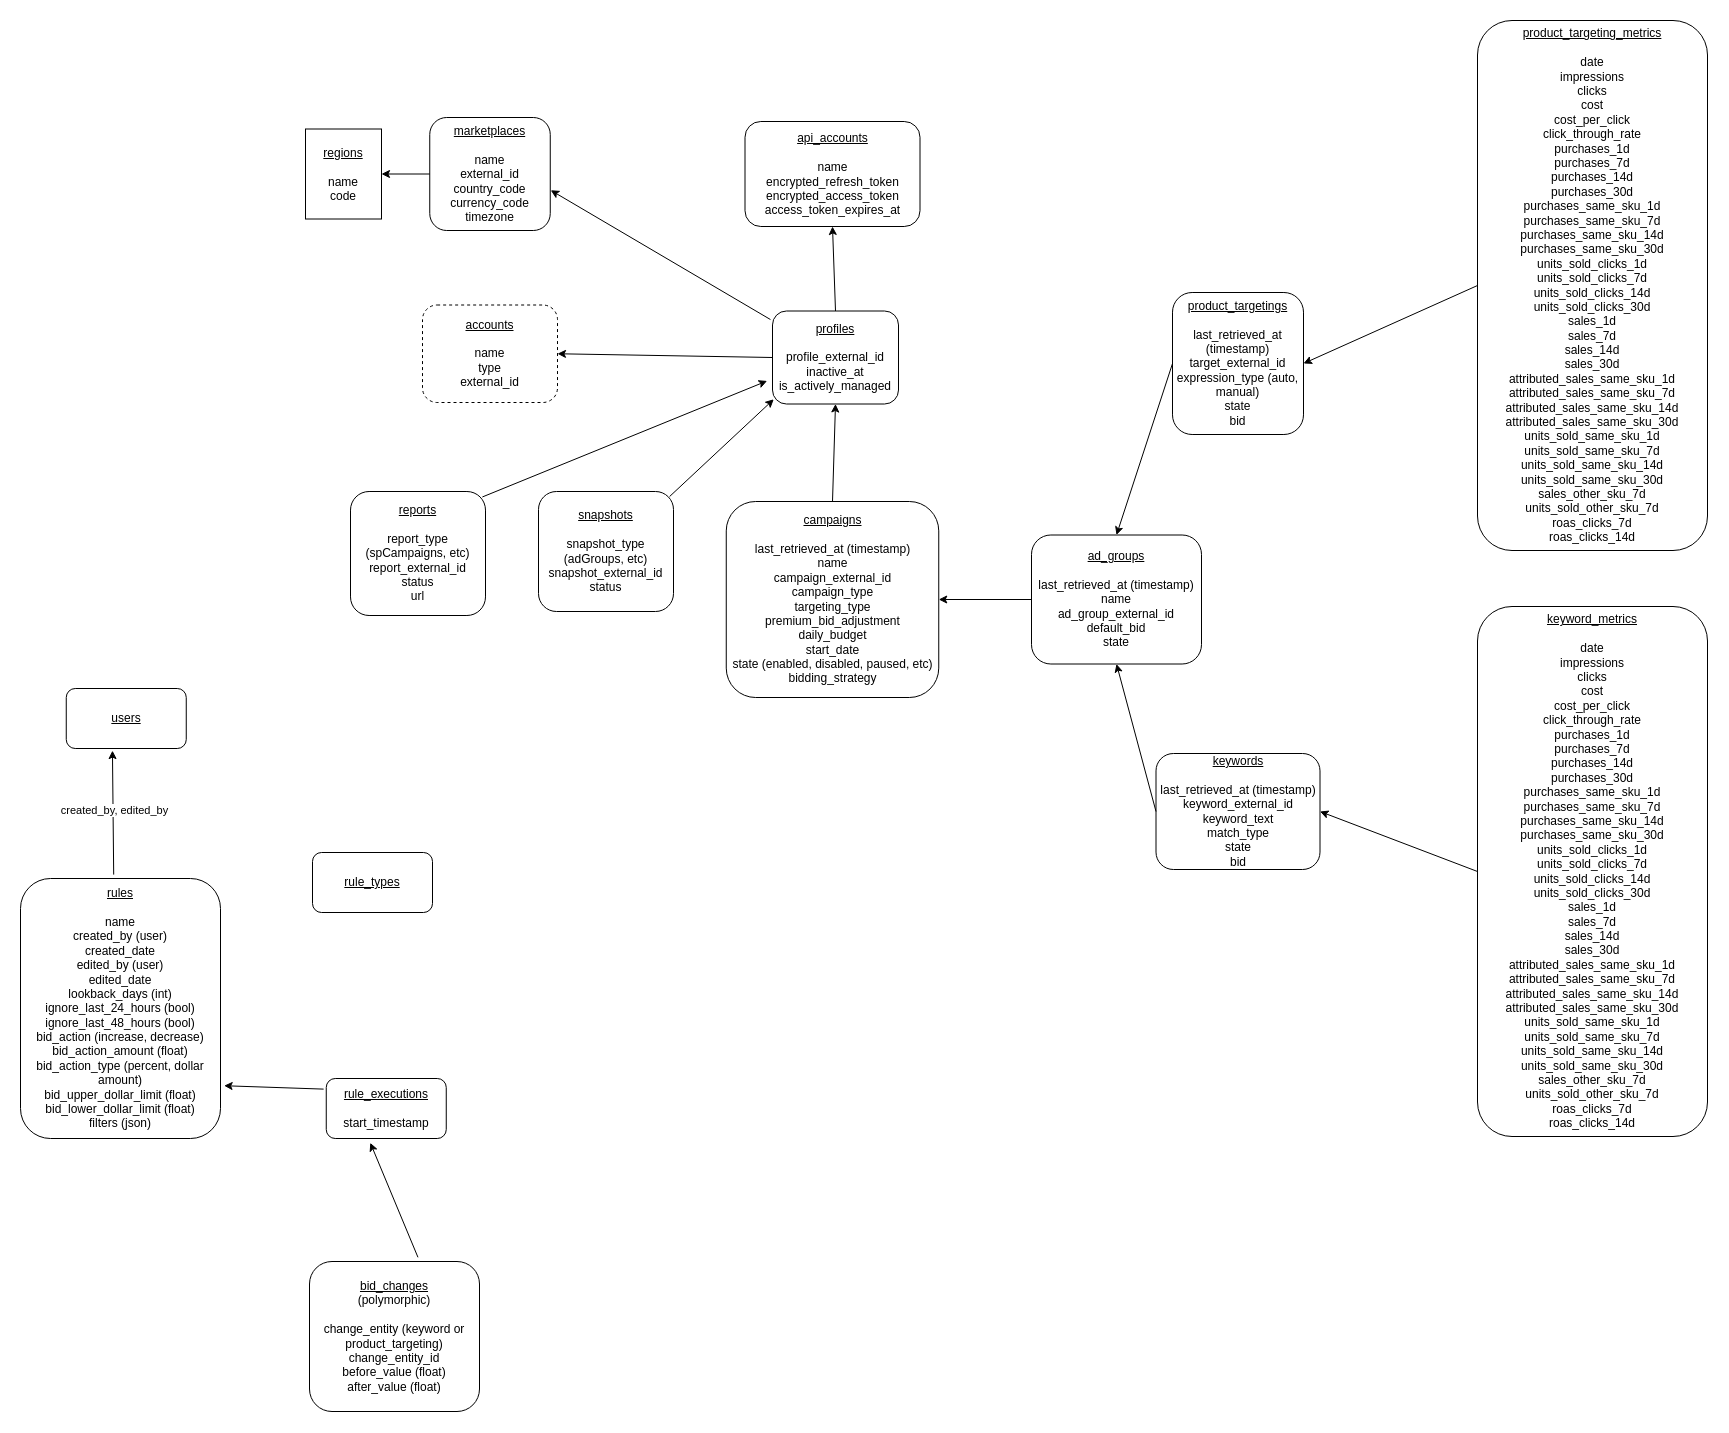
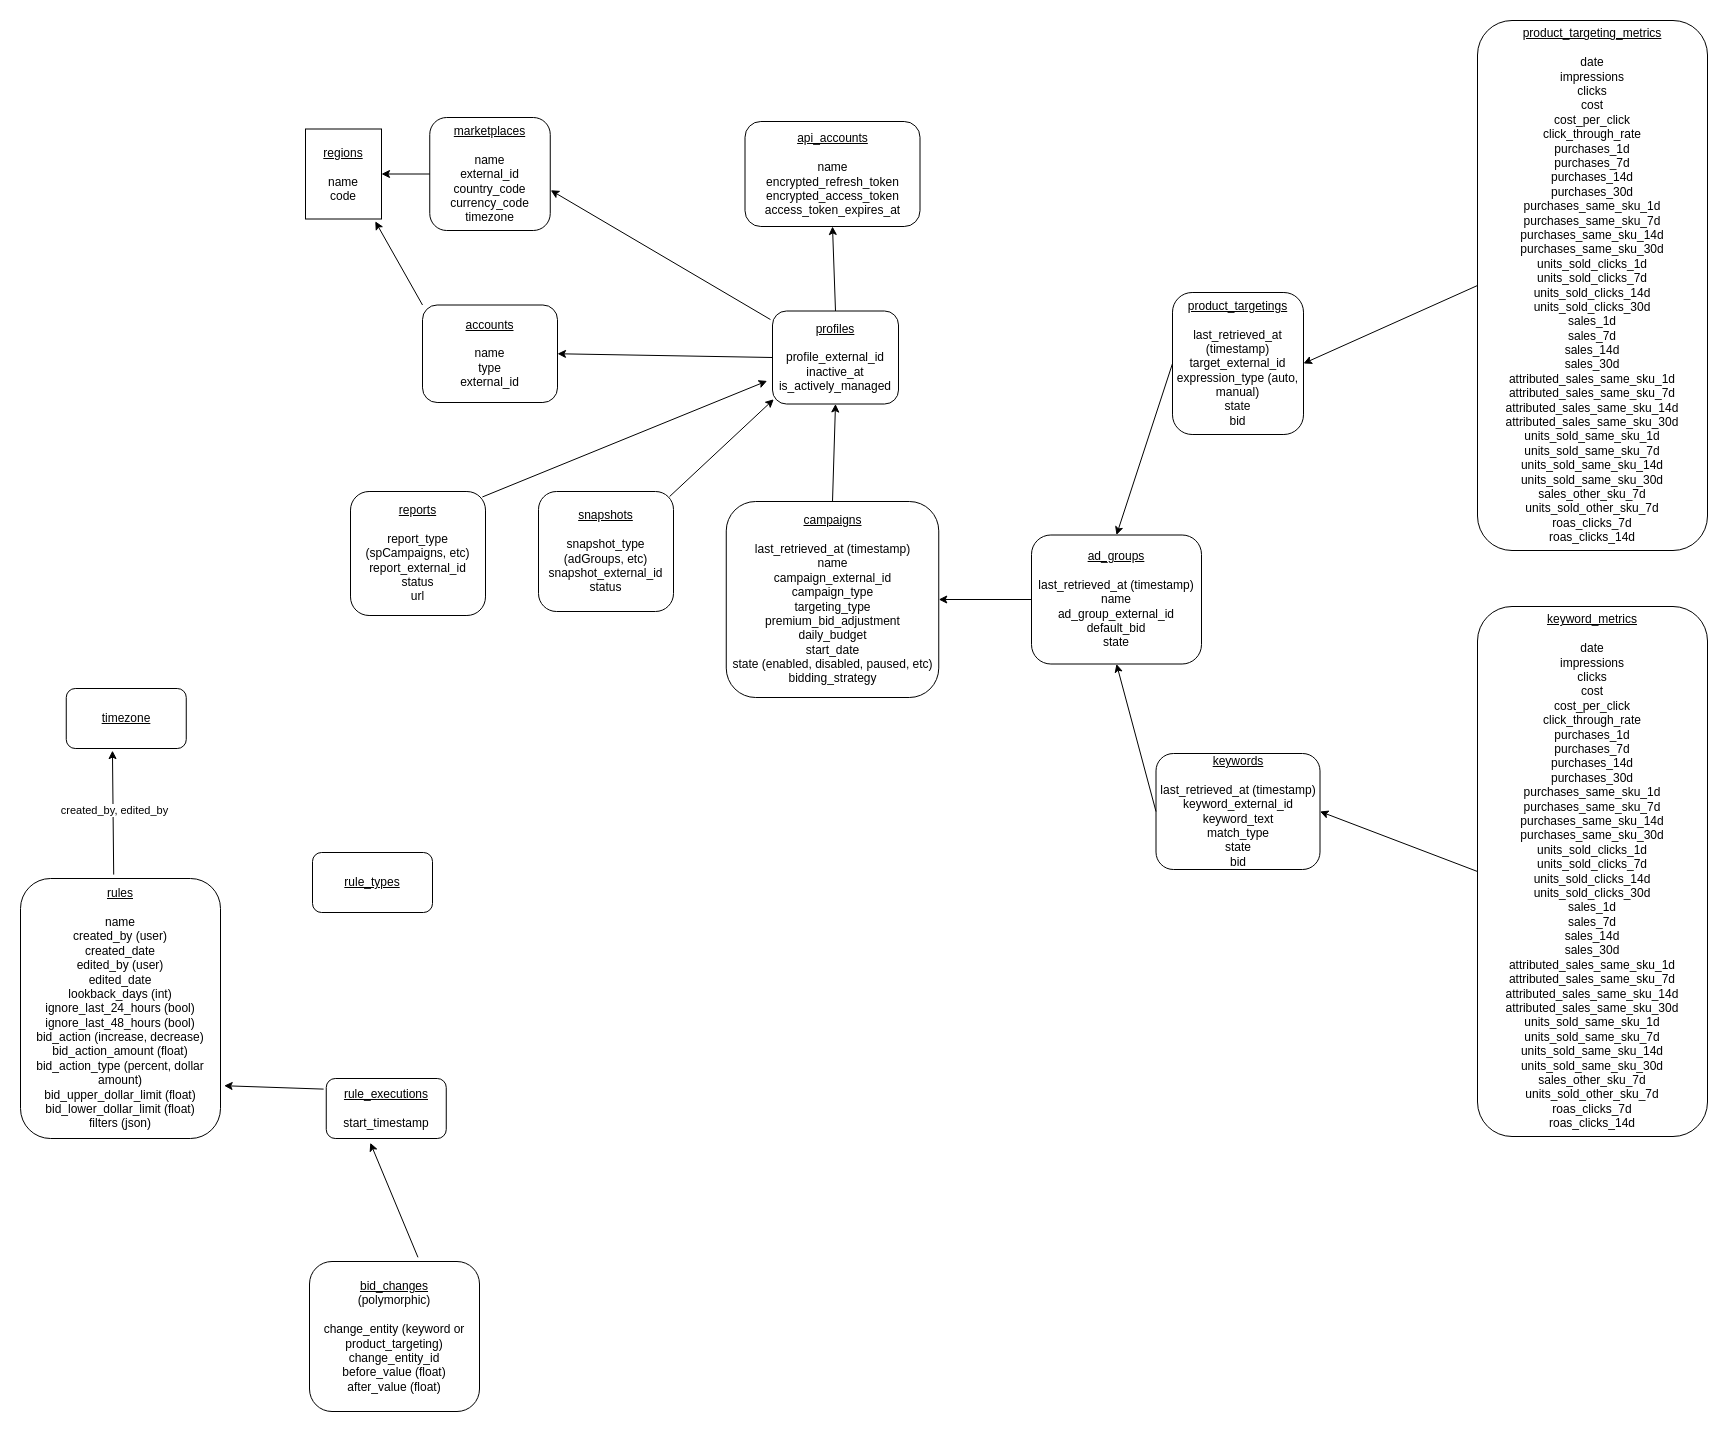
edge "accounts name type external_id" -> "regions name code": added
node "accounts name type external_id": style dashed -> solid
node "users": label "users" -> "timezone"
